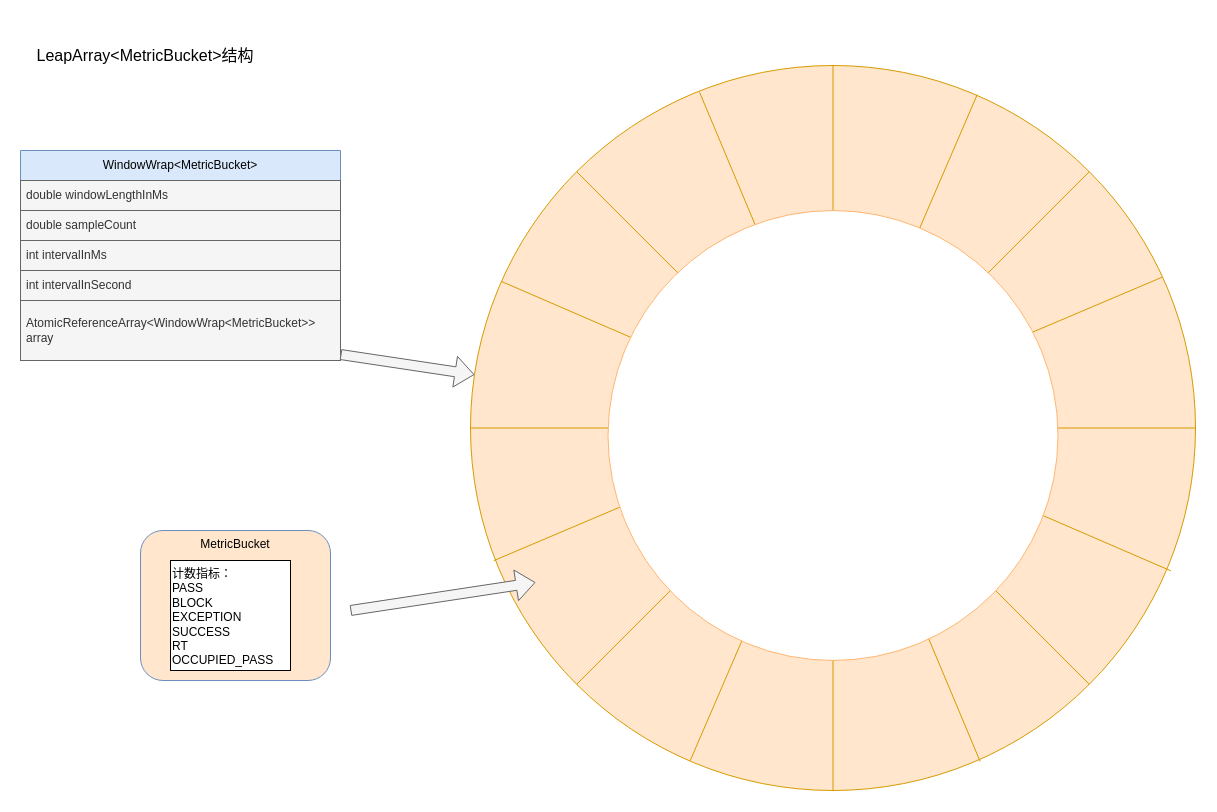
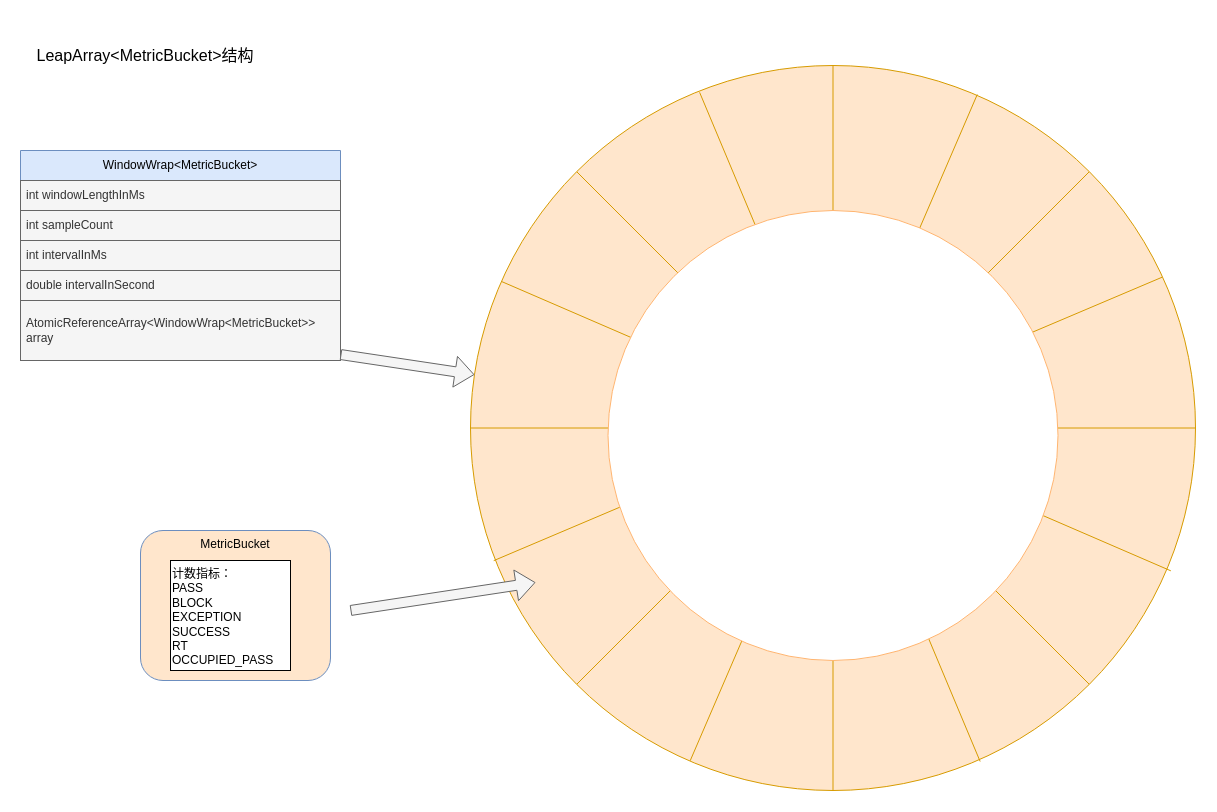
node "double windowLengthInMs": label "double windowLengthInMs" -> "int windowLengthInMs"
node "double sampleCount": label "double sampleCount" -> "int sampleCount"
node "int intervalInSecond": label "int intervalInSecond" -> "double intervalInSecond"
